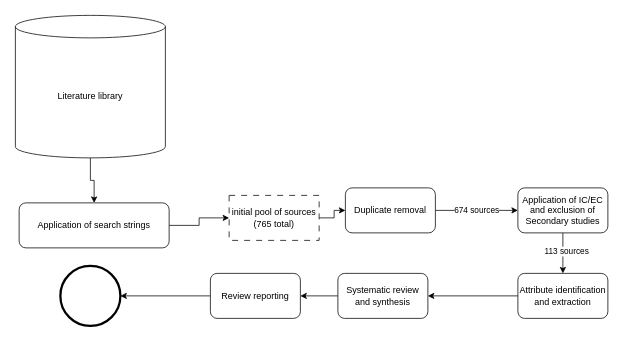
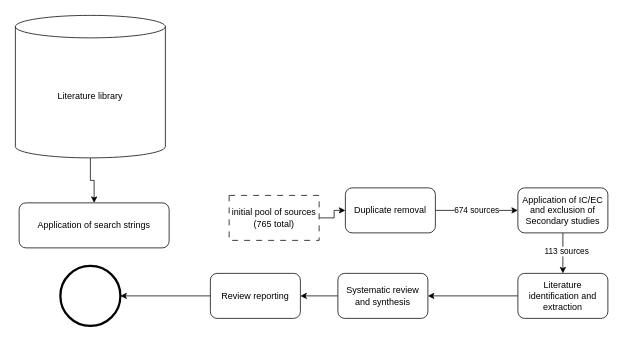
edge "Application of search strings" -> "initial pool of sources (765 total)": removed
node "Attribute identification and extraction": label "Attribute identification and extraction" -> "Literature identification and extraction"
